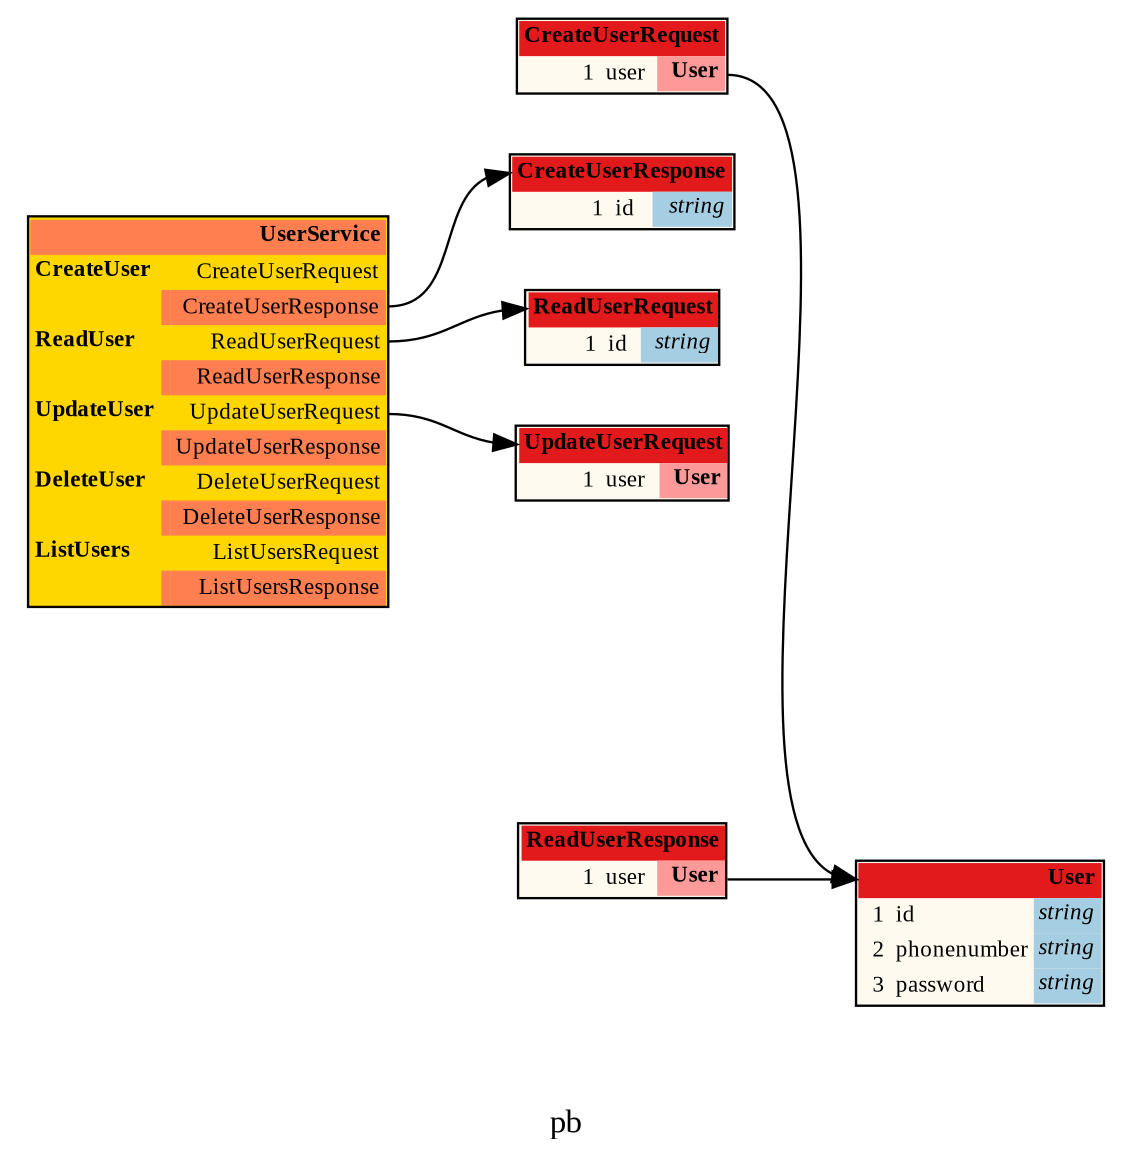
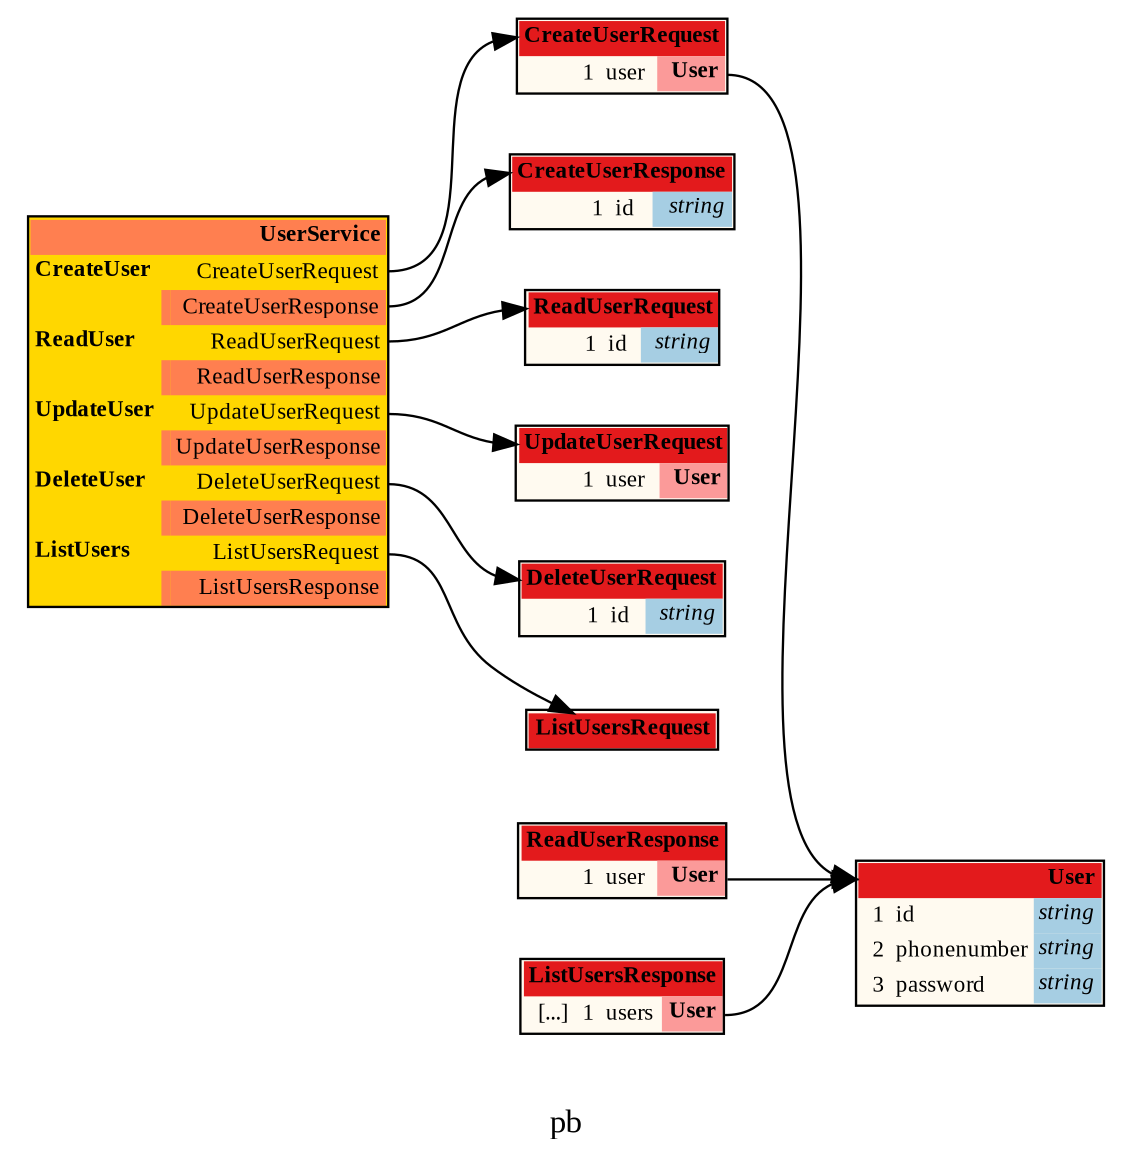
edge "UserService" -> "CreateUserRequest": added
node "DeleteUserRequest": added
node "ListUsersRequest": added
node "ListUsersResponse": added
